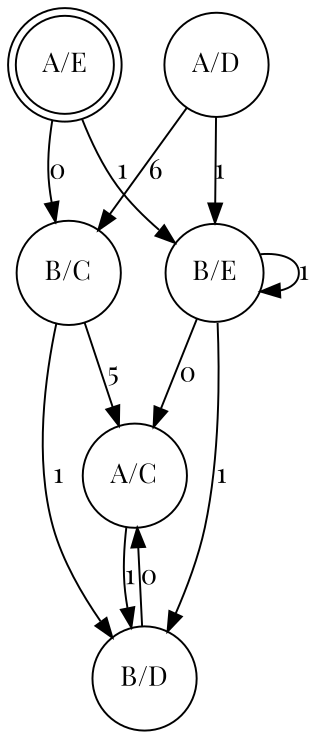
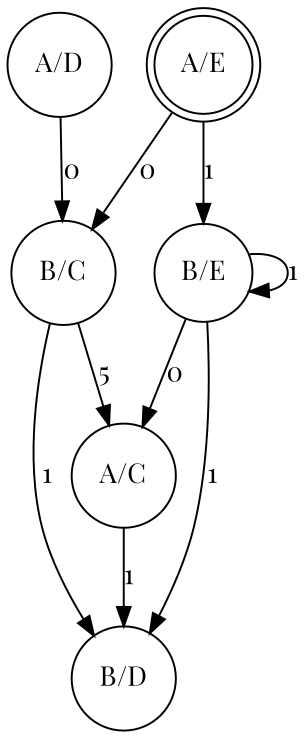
edge "A/D" -> "B/E": removed, label "1"
edge "A/D" -> "B/C": label "6" -> "0"
edge "B/D" -> "A/C": removed, label "0"
